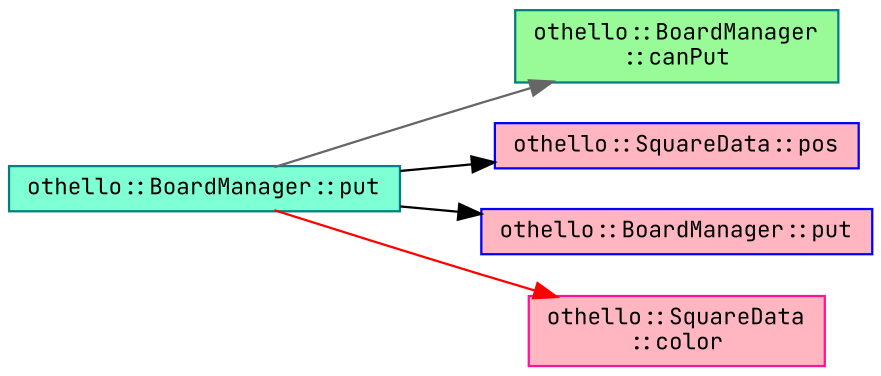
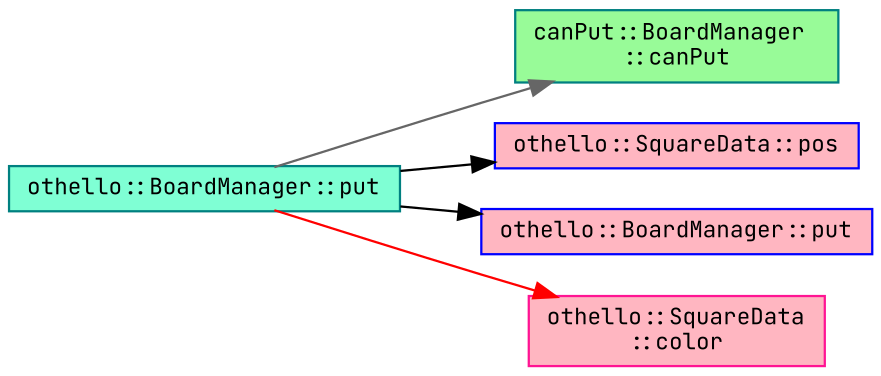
node "othello::BoardManager ::canPut": label "othello::BoardManager ::canPut" -> "canPut::BoardManager ::canPut"
